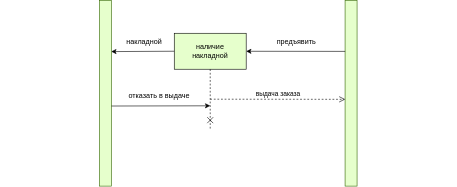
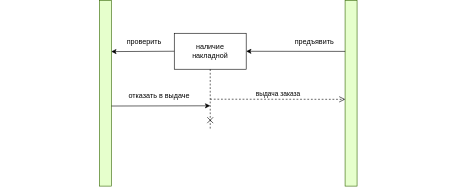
node "накладной": label "накладной" -> "проверить"
node "предъявить": moved (297, 42) -> (315, 42)
node "наличие накладной": fillcolor #e6ffcc -> #ffffff
